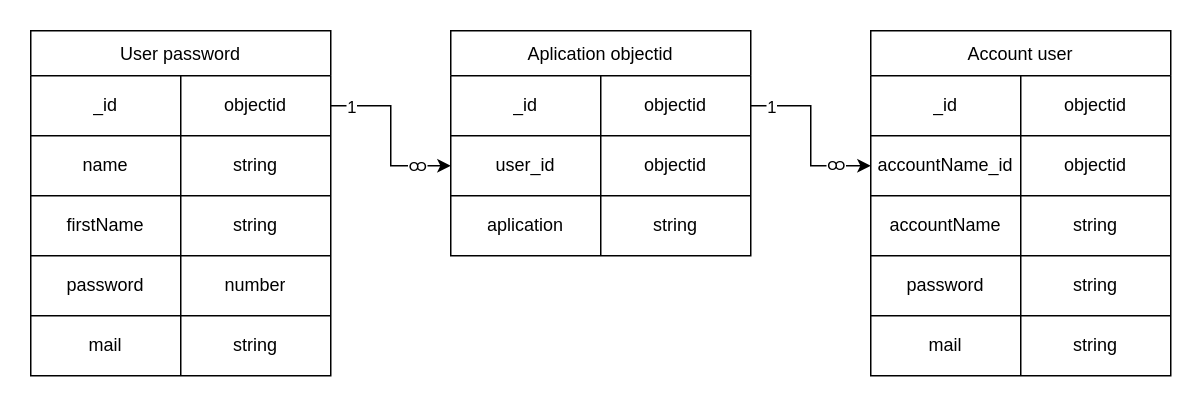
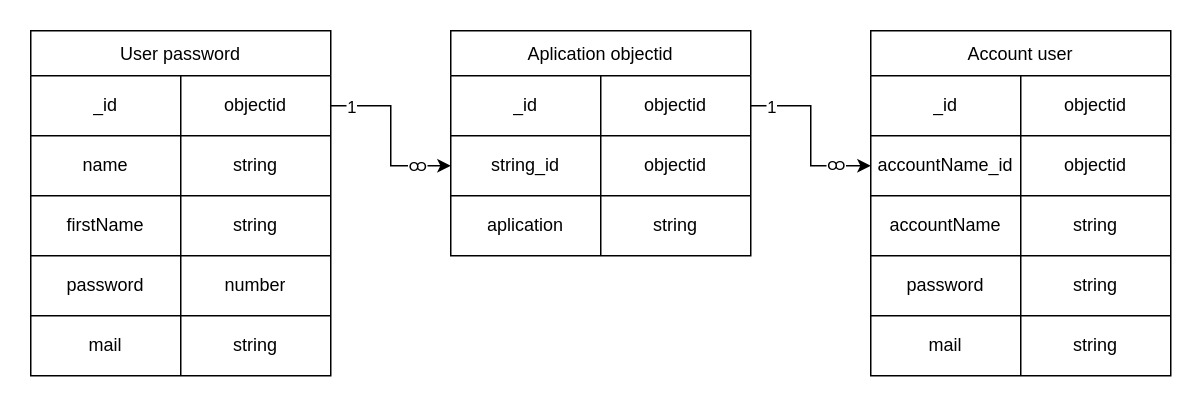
node "user_id": label "user_id" -> "string_id"
